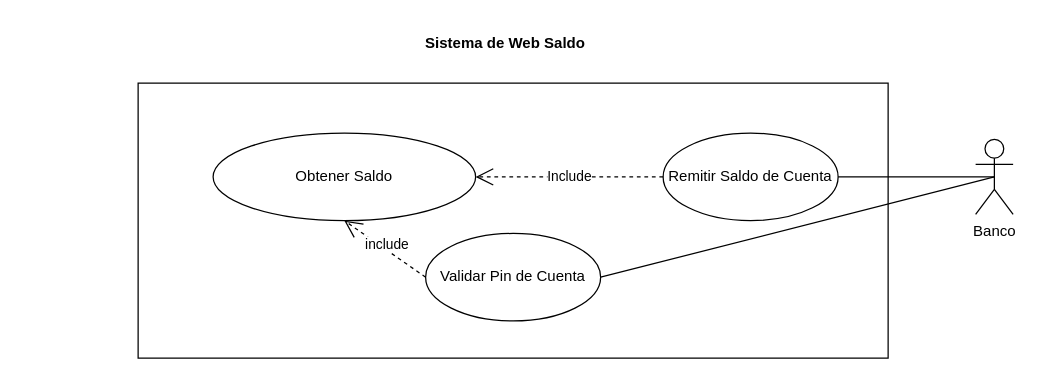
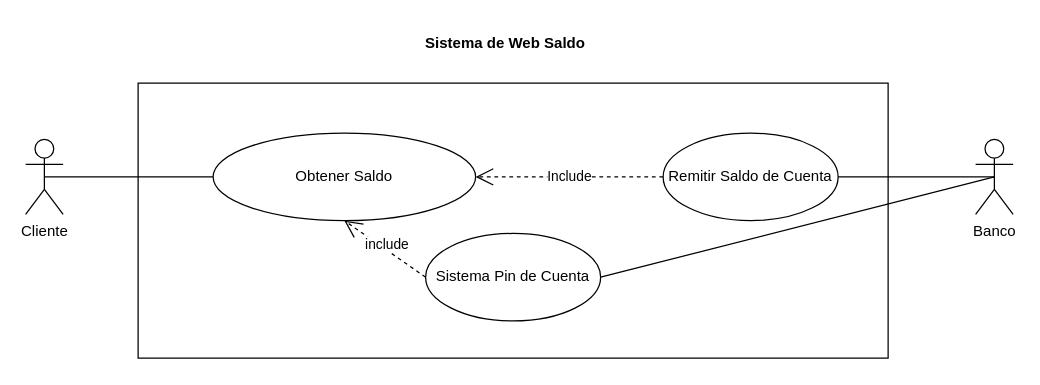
node "Cliente": added
edge "Cliente" -- "Obtener Saldo": added
node "Validar Pin de Cuenta": label "Validar Pin de Cuenta" -> "Sistema Pin de Cuenta"
